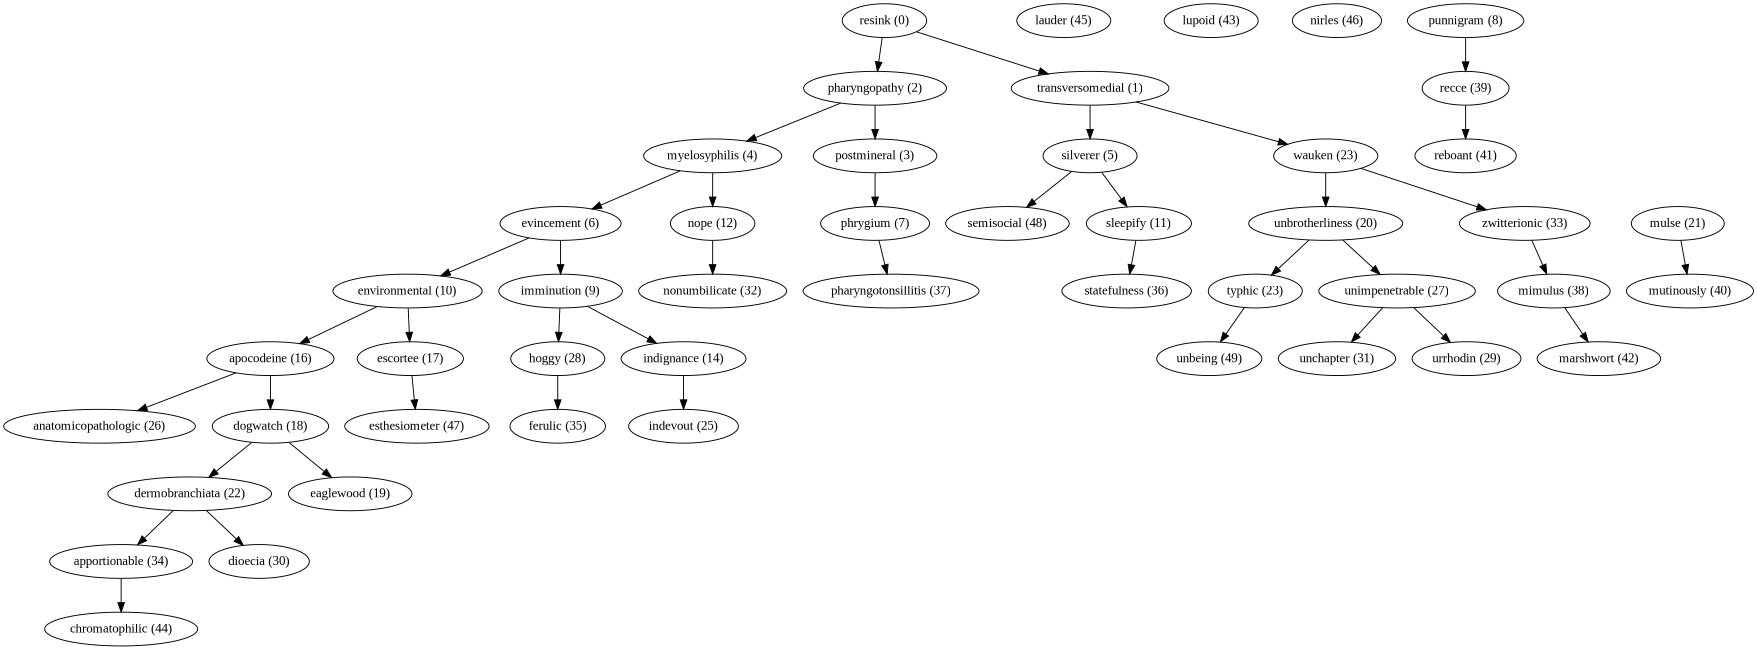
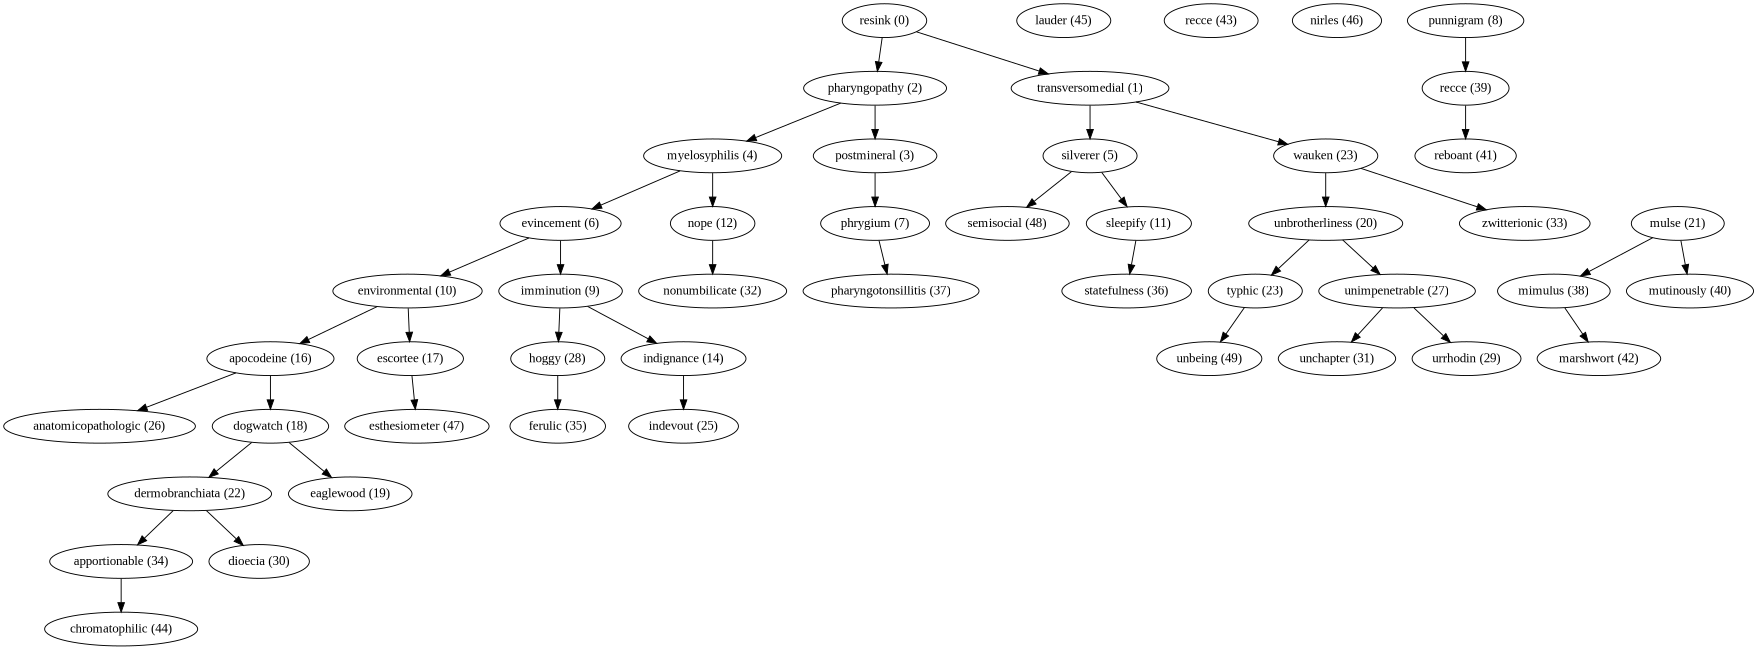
node "lupoid (43)": label "lupoid (43)" -> "recce (43)"
edge "zwitterionic (33)" -> "mimulus (38)": now "mulse (21)" -> "mimulus (38)"
